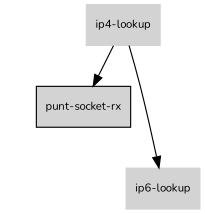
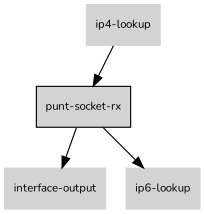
edge "ip4-lookup" -> "ip6-lookup": now "punt-socket-rx" -> "ip6-lookup"
node "interface-output": added
